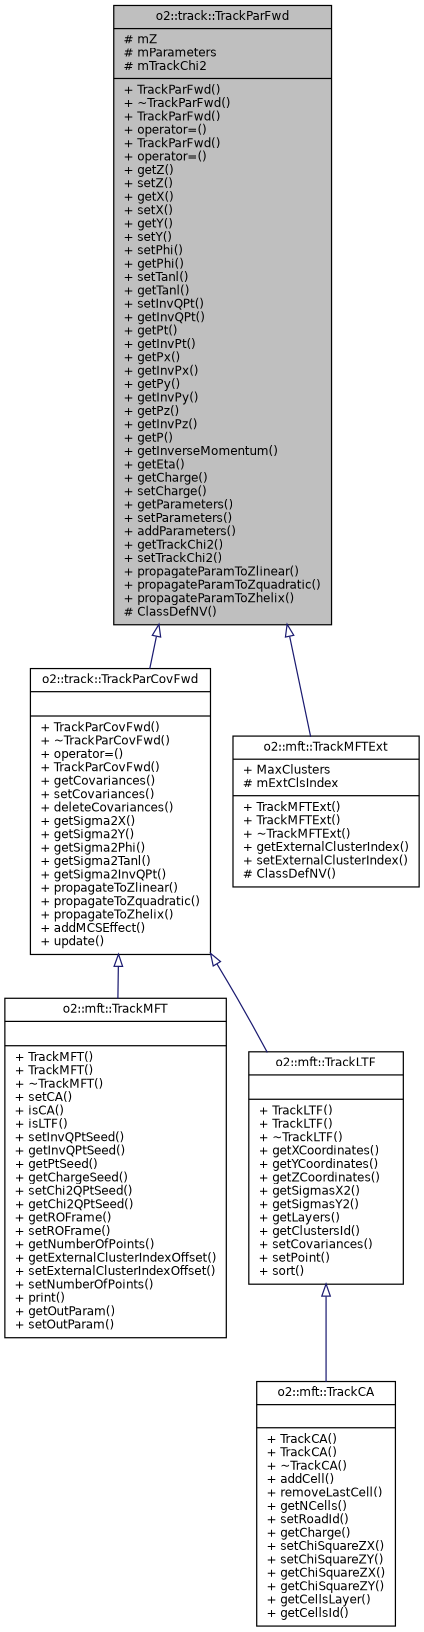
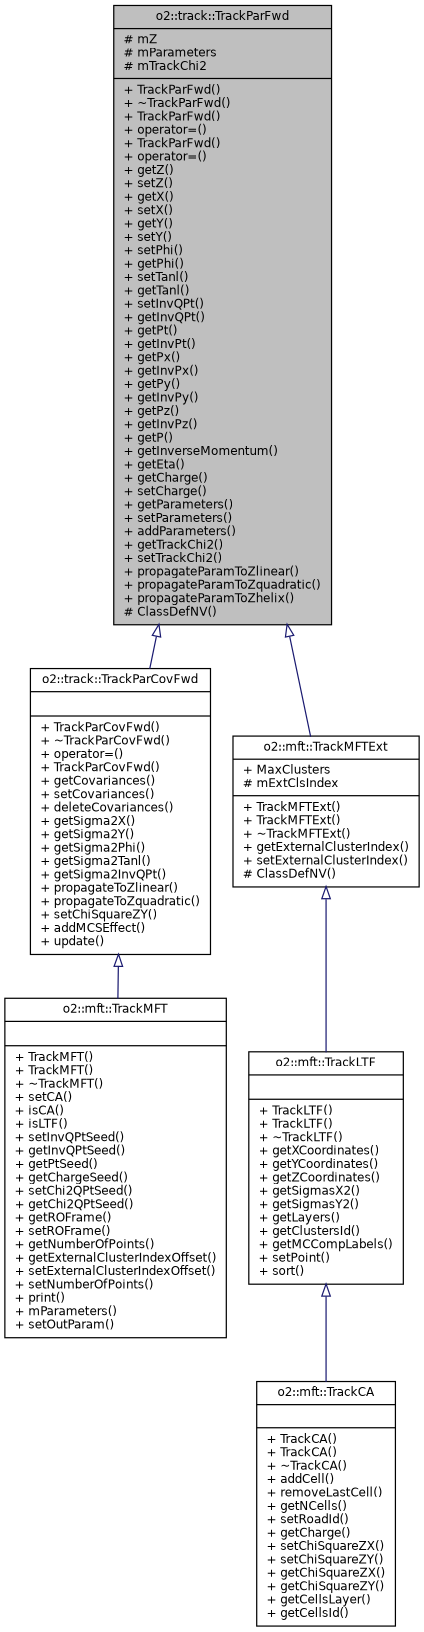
node "o2::track::TrackParCovFwd": text "+ propagateToZhelix()" -> "+ setChiSquareZY()"
edge "o2::mft::TrackLTF" -> "o2::track::TrackParCovFwd": now "o2::mft::TrackLTF" -> "o2::mft::TrackMFTExt"
node "o2::mft::TrackLTF": text "+ setCovariances()" -> "+ getMCCompLabels()"
node "o2::mft::TrackMFT": text "+ getOutParam()" -> "+ mParameters()"
